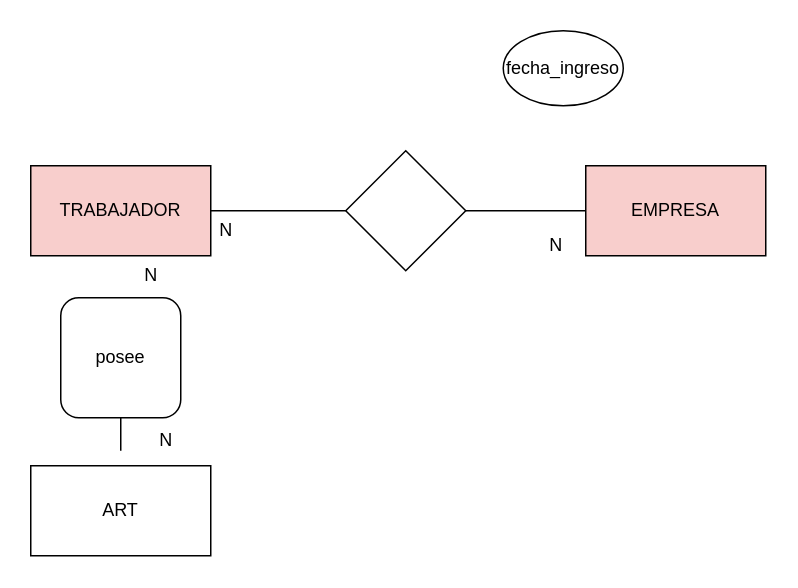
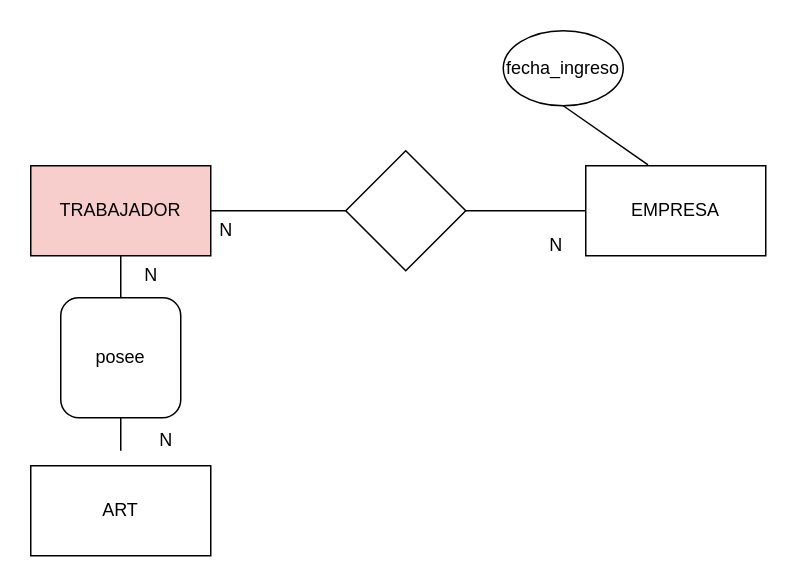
edge "fecha_ingreso" -- "EMPRESA": added
node "EMPRESA": fillcolor #f8cecc -> #ffffff
edge "TRABAJADOR" -- "posee": added
